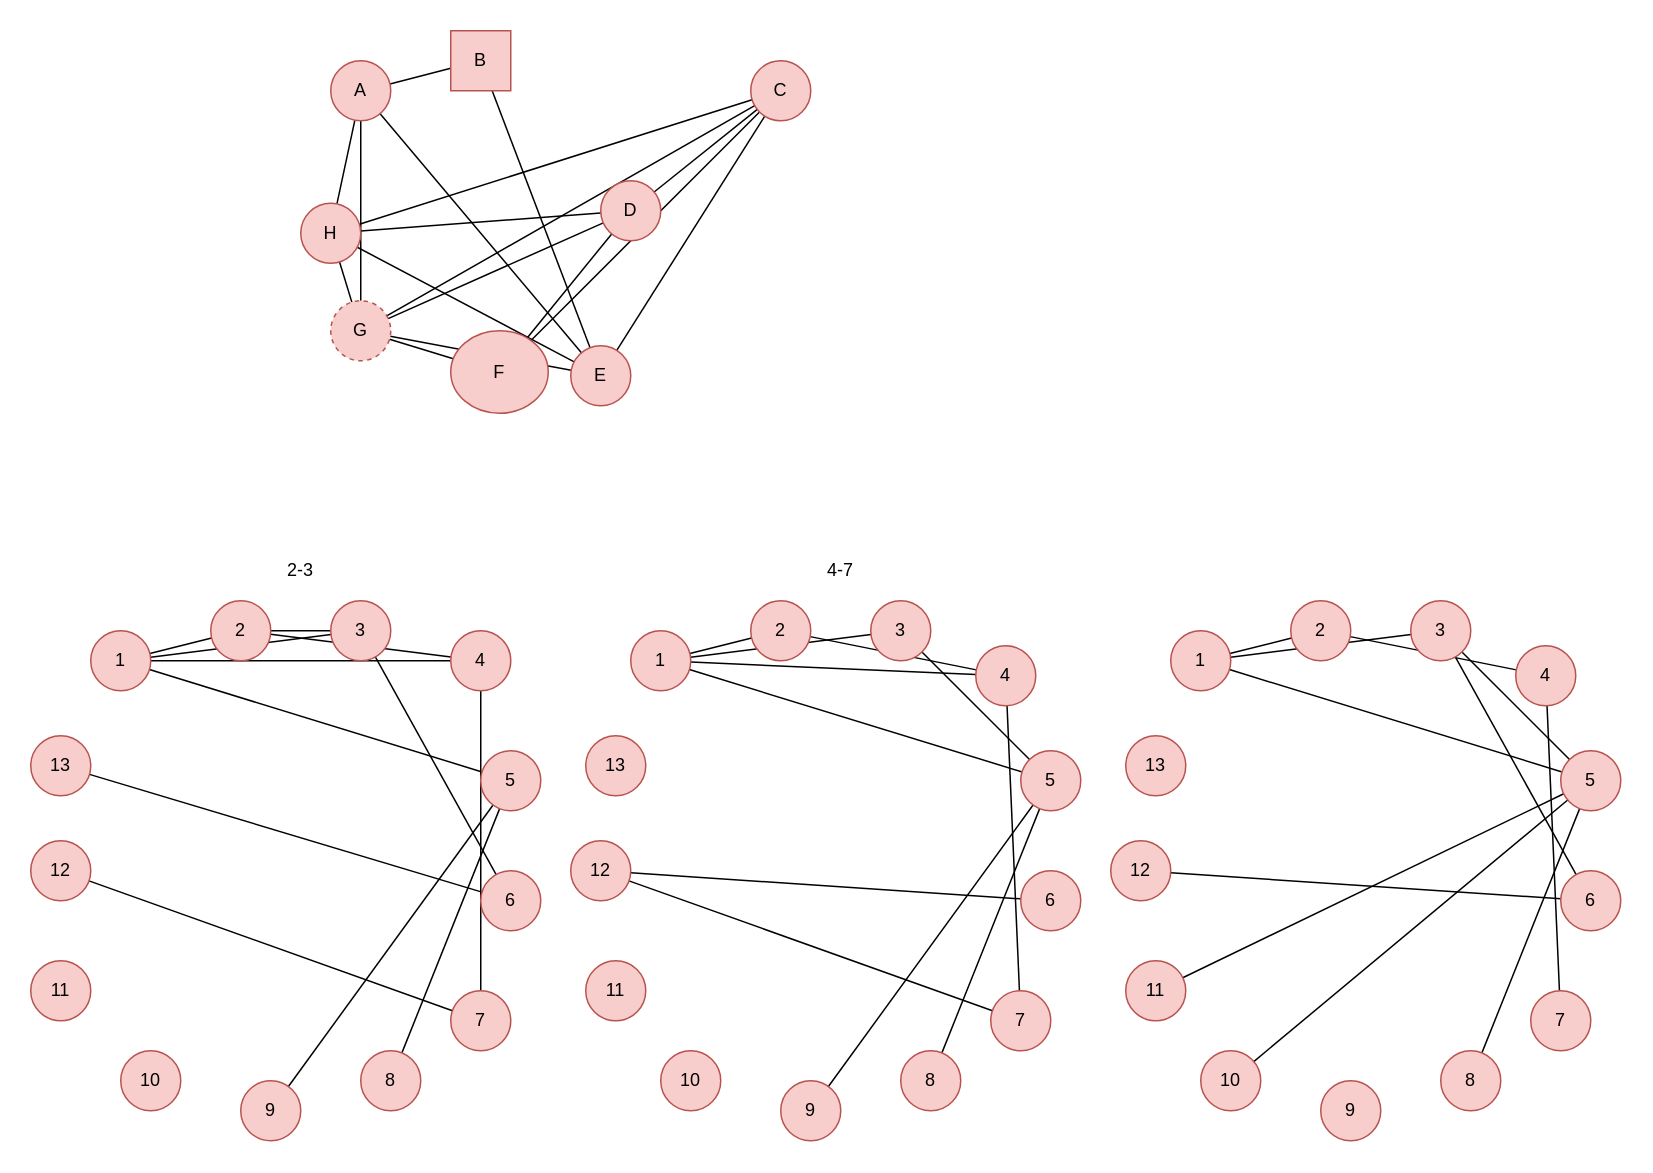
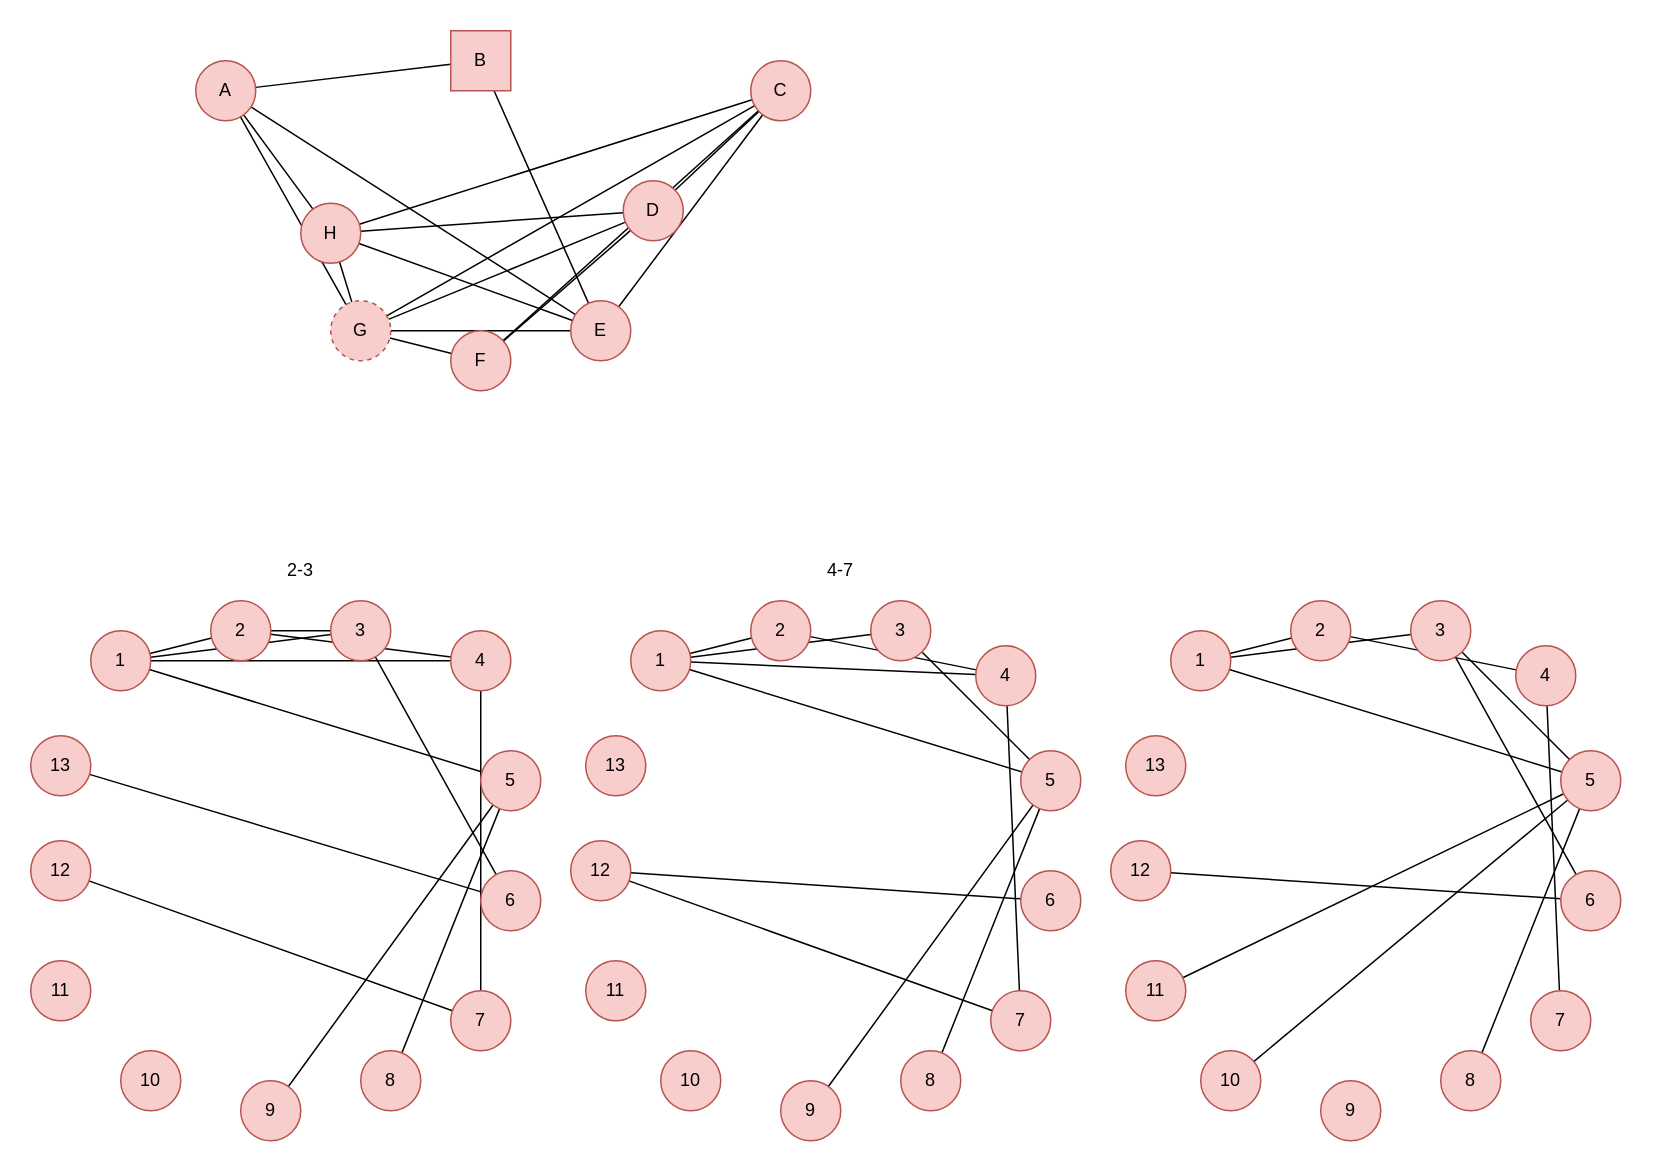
node "A": moved (361, 91) -> (226, 91)
node "D": moved (631, 211) -> (653, 211)
node "F": size 98x83 -> 60x60
node "E": moved (601, 376) -> (601, 331)
